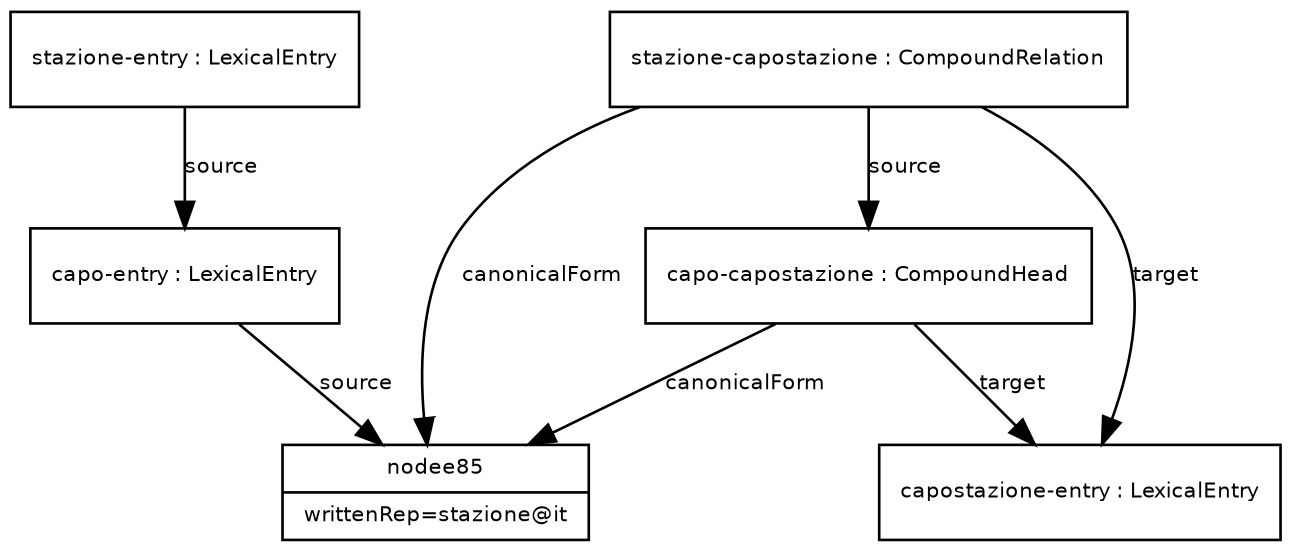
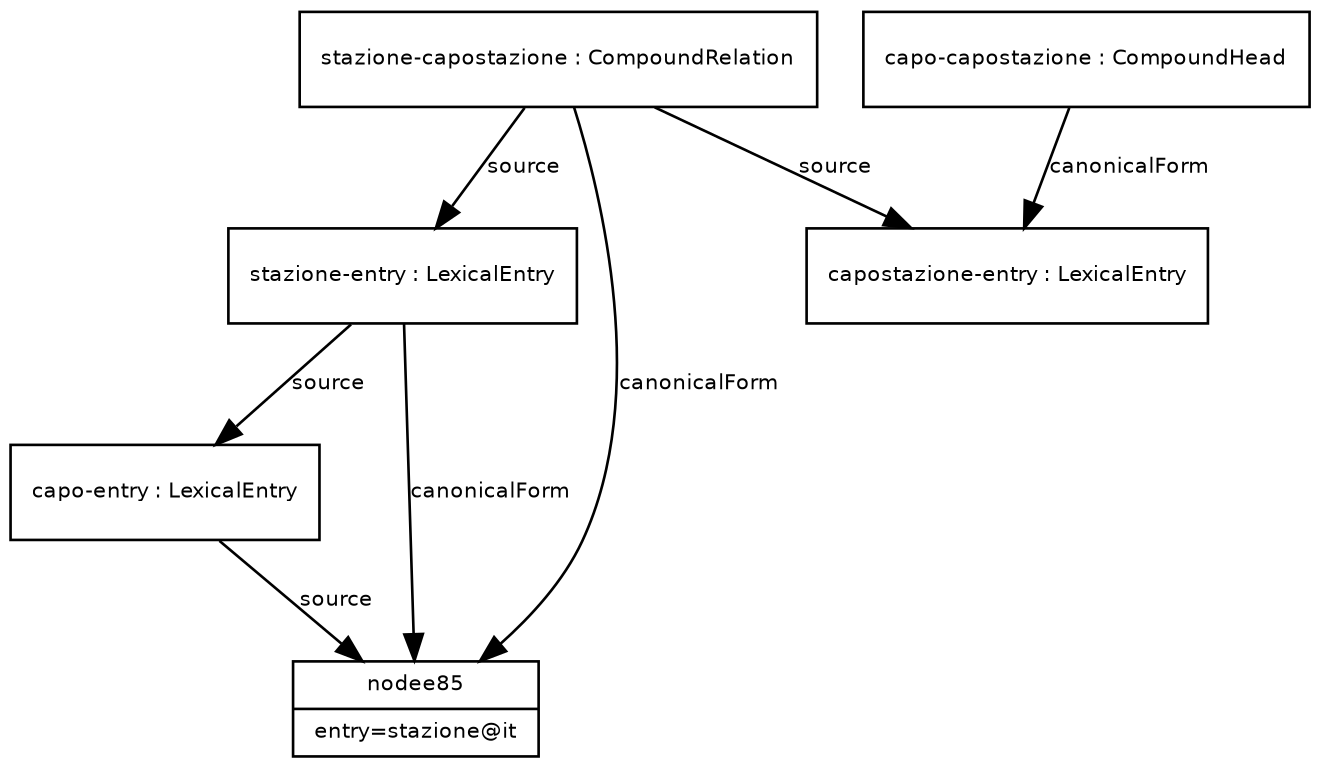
edge "stazione-capostazione : CompoundRelation" -> "capo-capostazione : CompoundHead": now "stazione-capostazione : CompoundRelation" -> "stazione-entry : LexicalEntry"
edge "stazione-capostazione : CompoundRelation" -> "capostazione-entry : LexicalEntry": label "target" -> "source"
edge "capo-capostazione : CompoundHead" -> "nodee85": now "stazione-entry : LexicalEntry" -> "nodee85"
edge "capo-capostazione : CompoundHead" -> "capostazione-entry : LexicalEntry": label "target" -> "canonicalForm"
node "nodee85": text "writtenRep=stazione@it" -> "entry=stazione@it"
